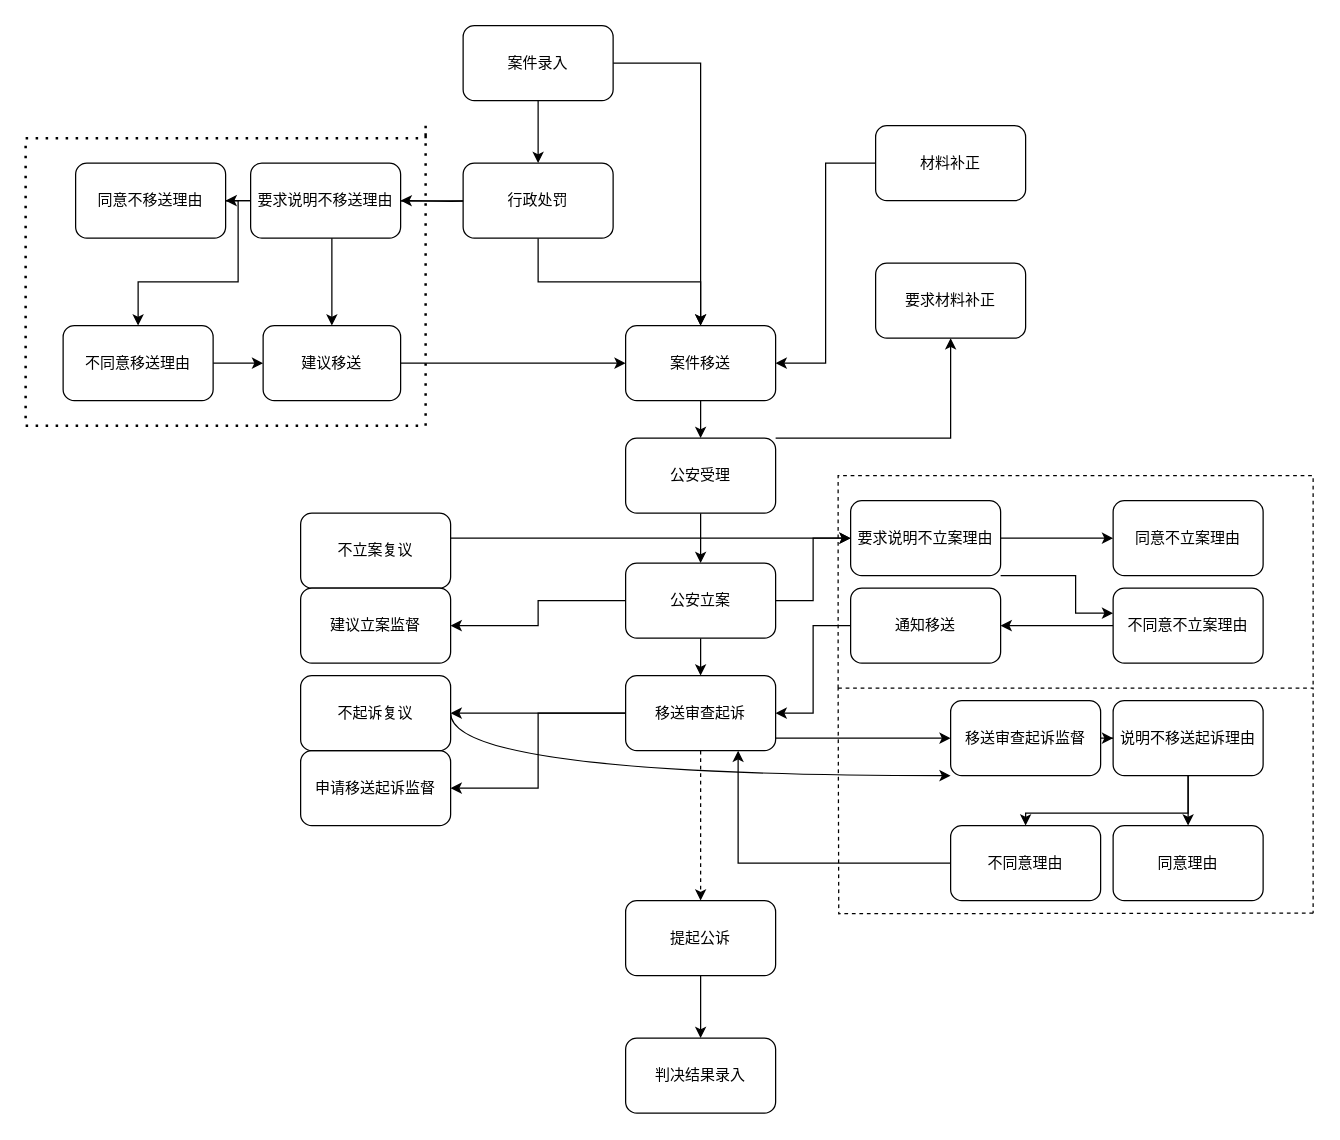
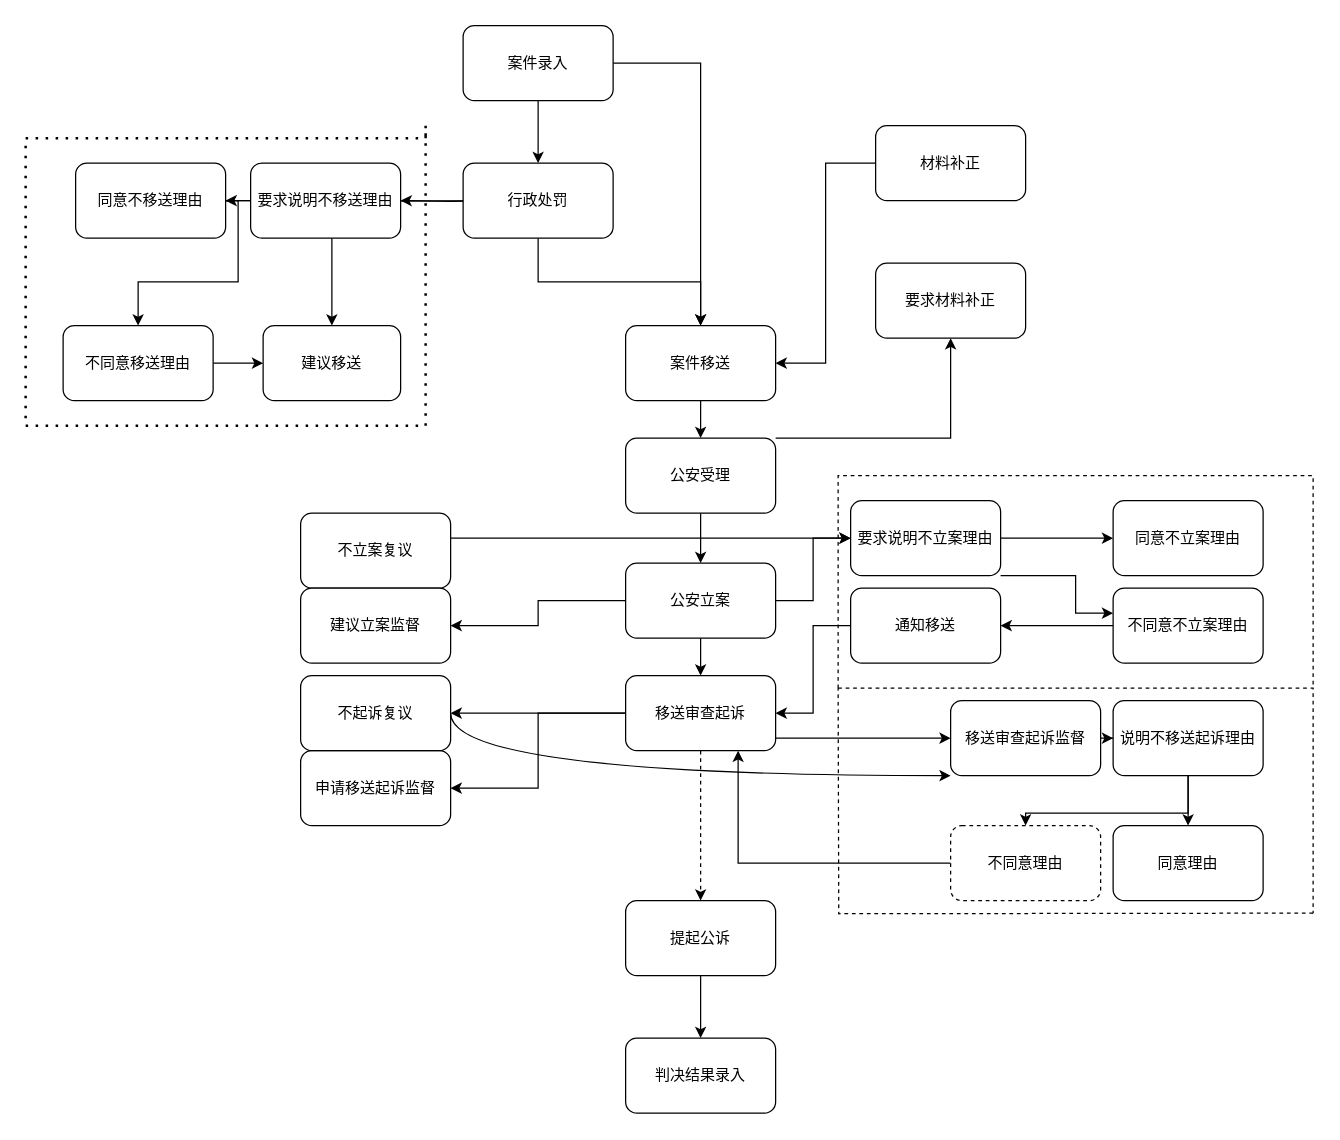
edge "建议移送" -> "案件移送": removed
node "不同意理由": style solid -> dashed
